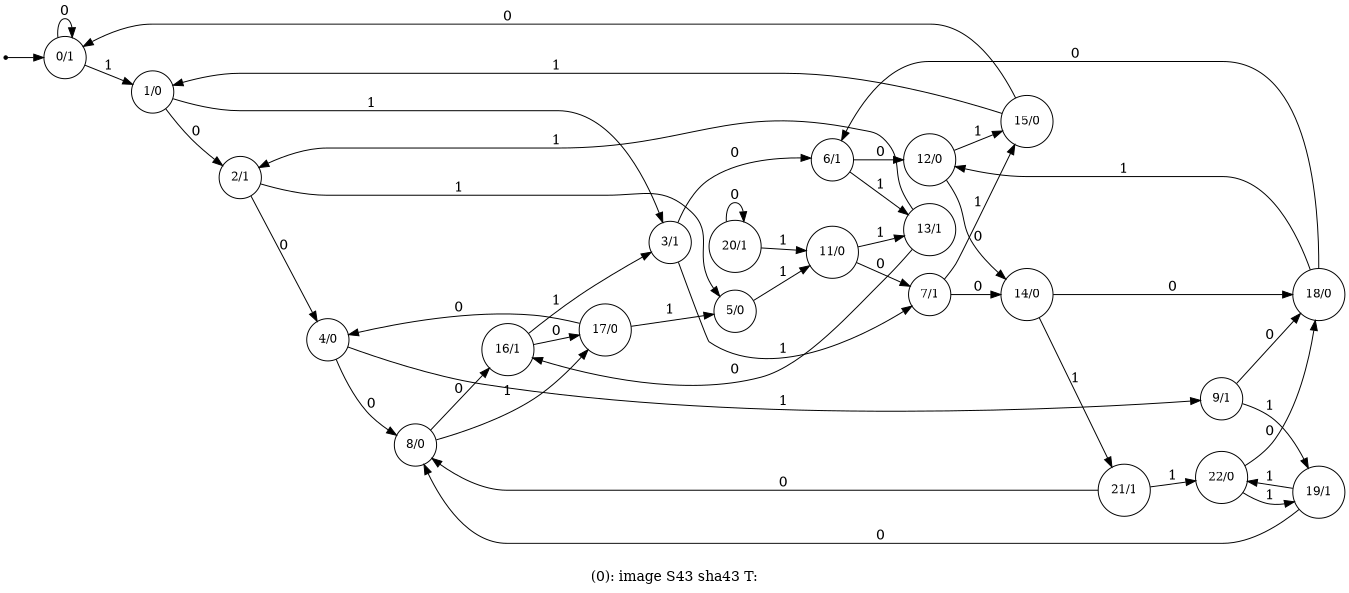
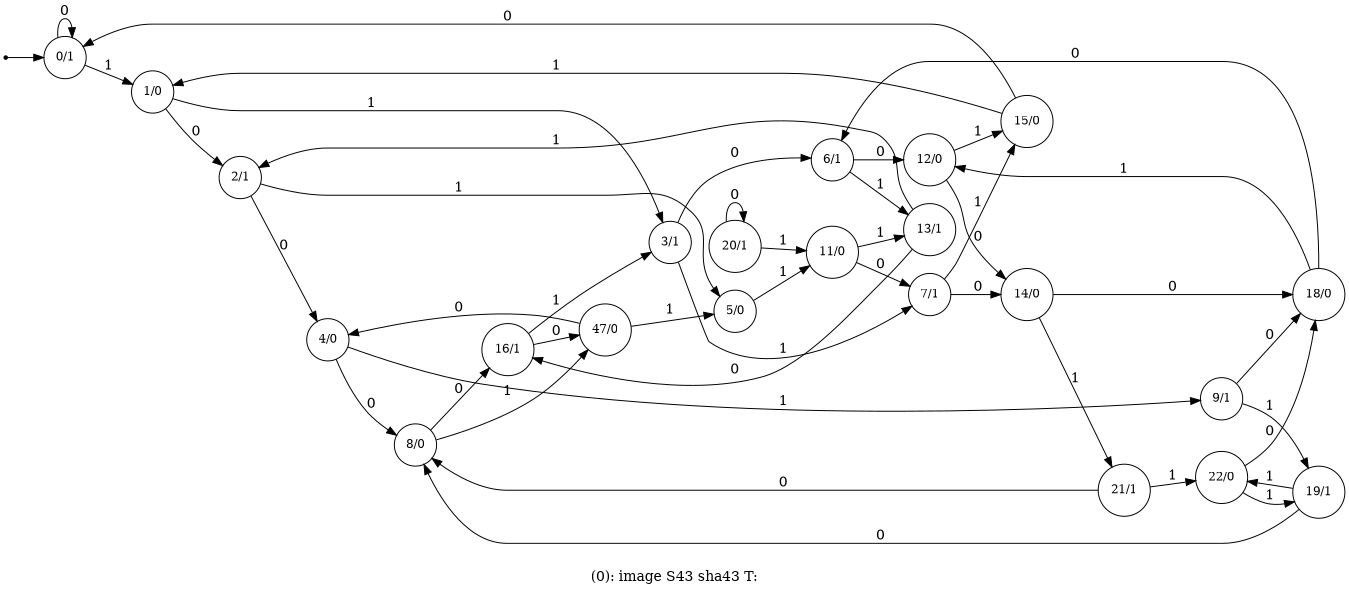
node "17/0": label "17/0" -> "47/0"
